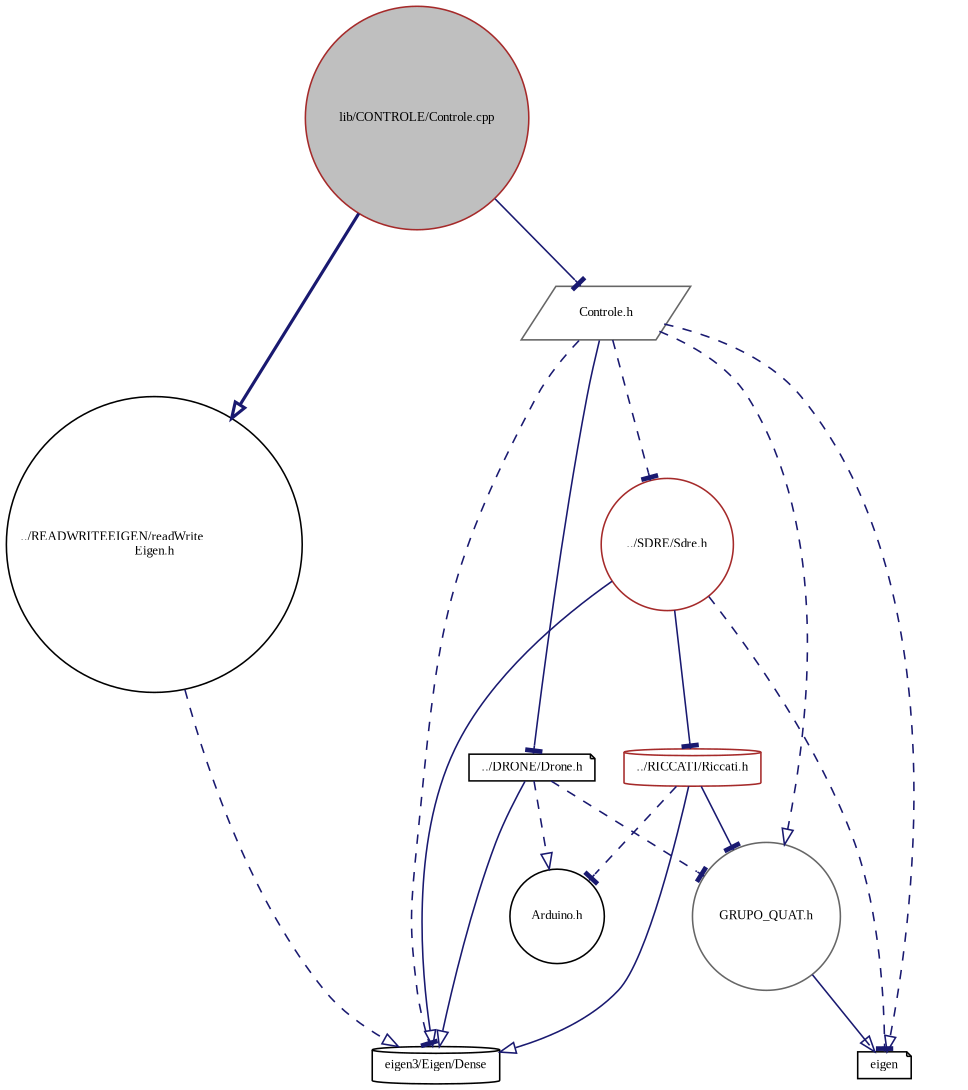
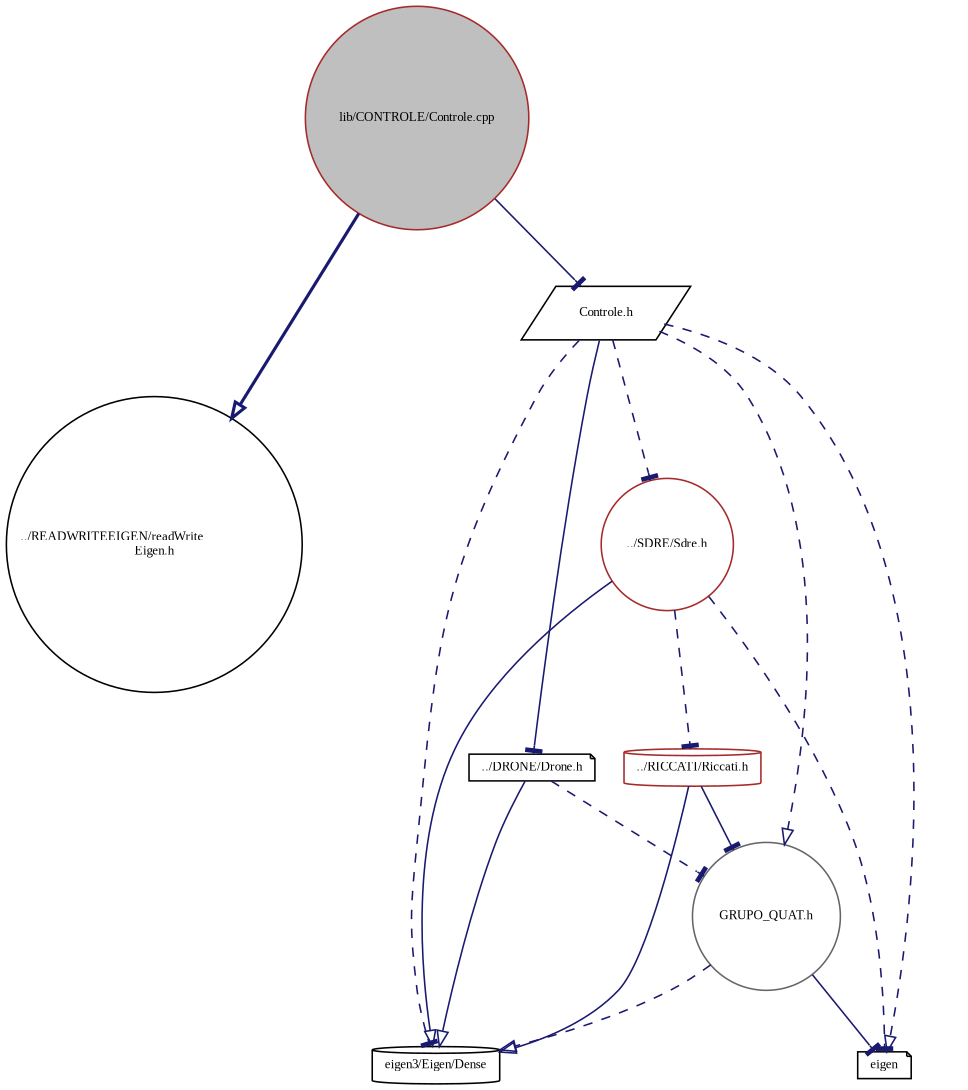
node "Controle.h": color gray40 -> black
edge "../SDRE/Sdre.h" -> "../RICCATI/Riccati.h": style solid -> dashed
edge "../READWRITEEIGEN/readWrite Eigen.h" -> "eigen3/Eigen/Dense": now "GRUPO_QUAT.h" -> "eigen3/Eigen/Dense"
node "Arduino.h": removed
edge "GRUPO_QUAT.h" -> "eigen": arrowhead onormal -> tee
